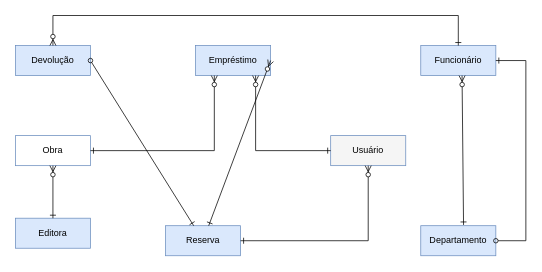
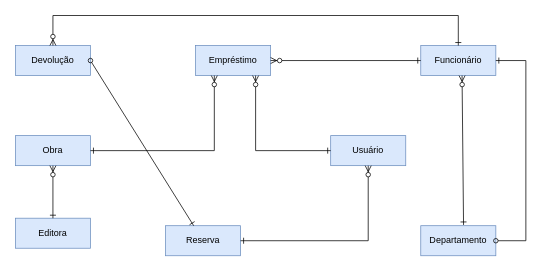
node "Obra": fillcolor #ffffff -> #dae8fc
node "Usuário": fillcolor #f5f5f5 -> #dae8fc
edge "Empréstimo" -- "Reserva": now "Empréstimo" -- "Funcionário"
